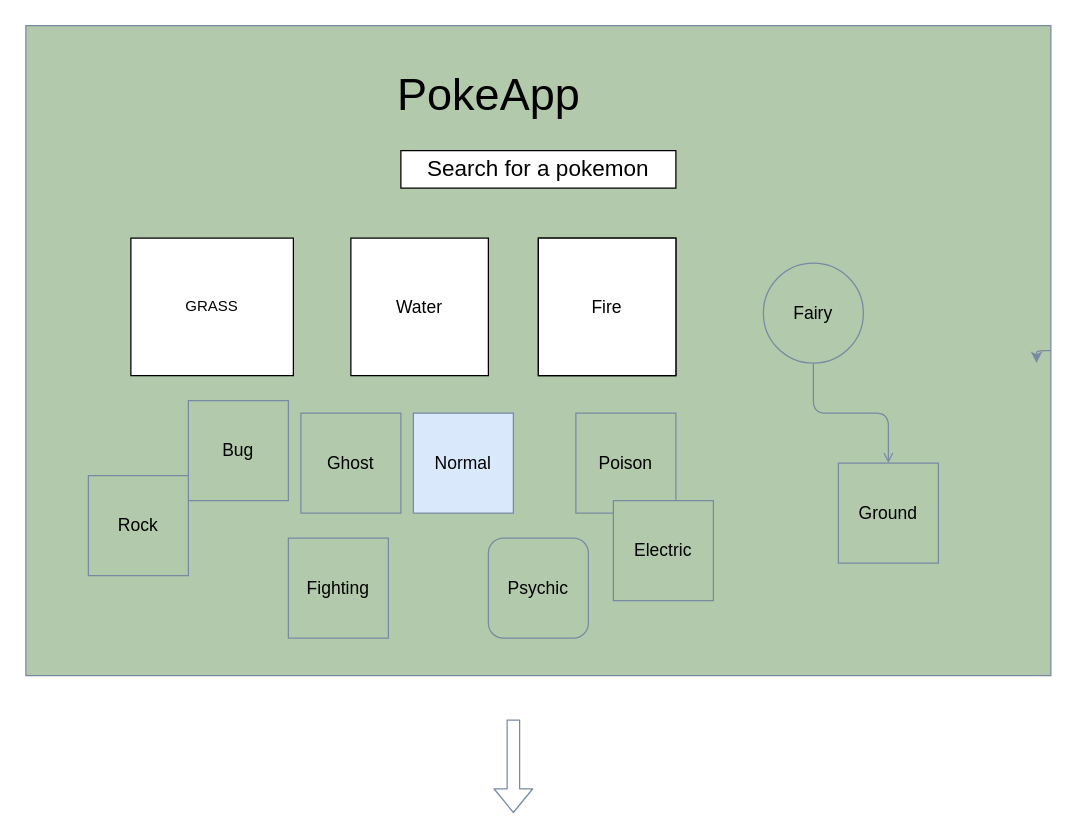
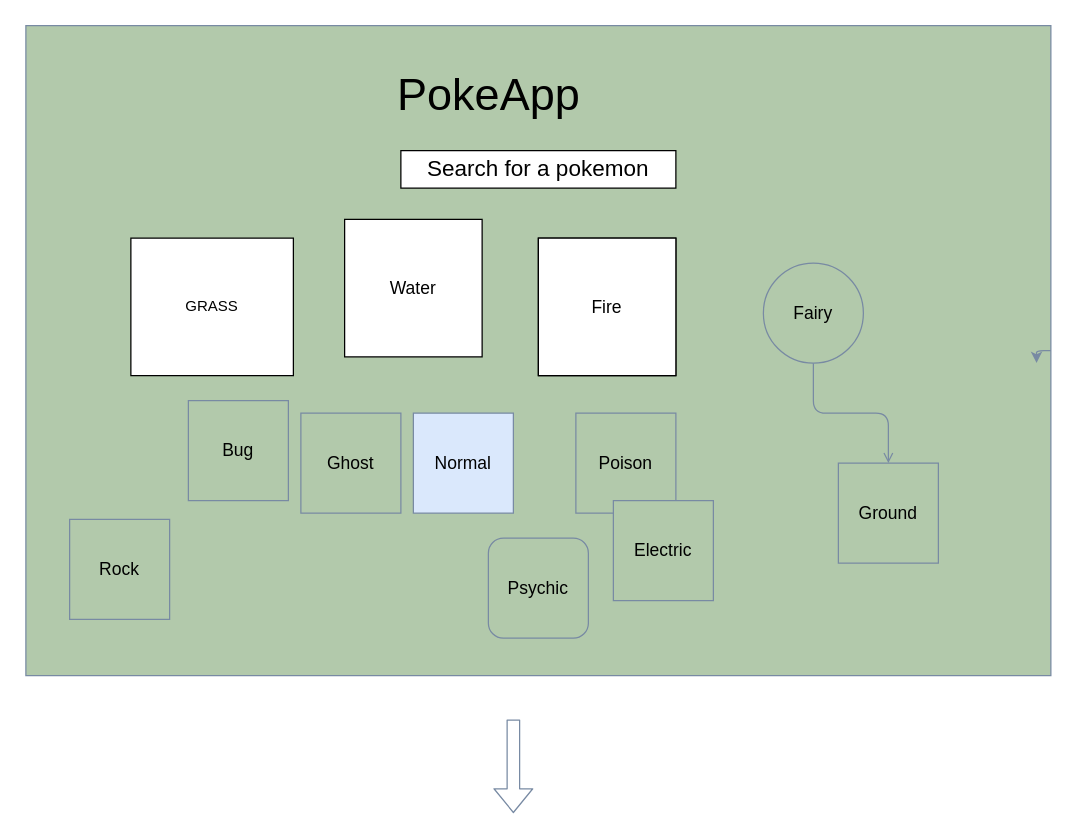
node "Water": moved (419, 307) -> (413, 288)
node "Rock": moved (138, 526) -> (119, 569)
node "Fighting": removed
